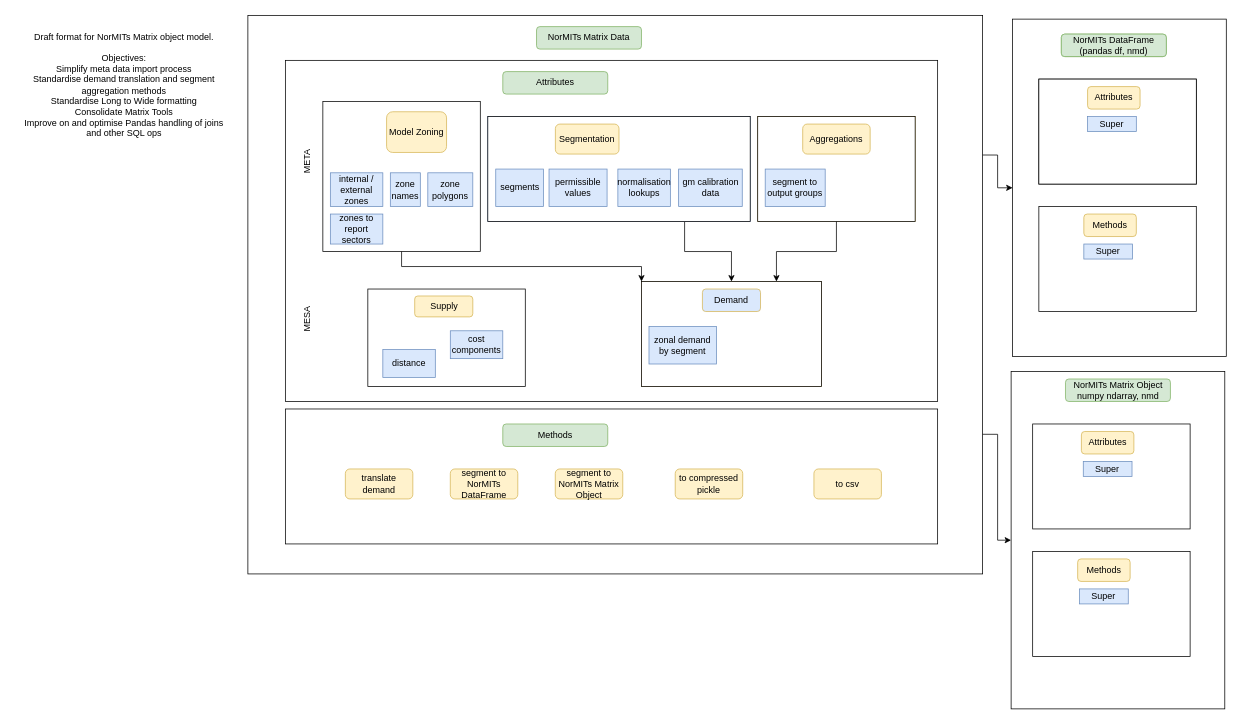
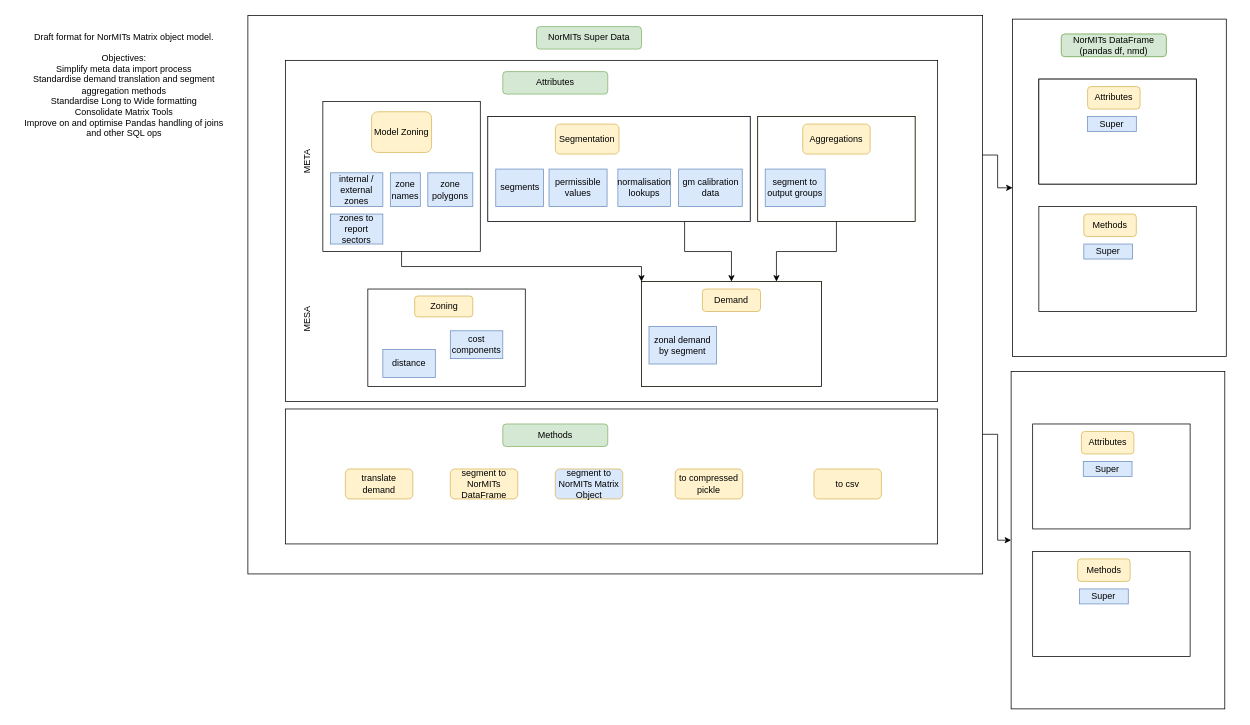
node "NorMITs Matrix Data": label "NorMITs Matrix Data" -> "NorMITs Super Data"
node "Model Zoning": moved (417, 132) -> (402, 132)
node "Demand": fillcolor #dae8fc -> #fff2cc
node "Supply": label "Supply" -> "Zoning"
node "NorMITs Matrix Object numpy ndarray, nmd": removed
node "segment to NorMITs Matrix Object": fillcolor #fff2cc -> #dae8fc
